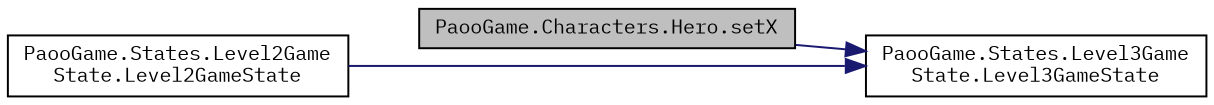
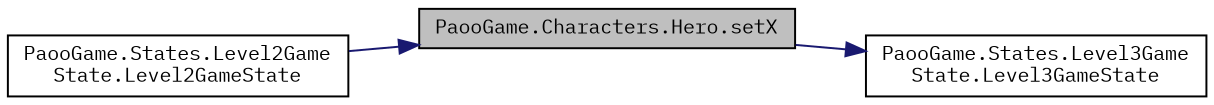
edge "PaooGame.States.Level2Game State.Level2GameState" -> "PaooGame.States.Level3Game State.Level3GameState": now "PaooGame.States.Level2Game State.Level2GameState" -> "PaooGame.Characters.Hero.setX"
